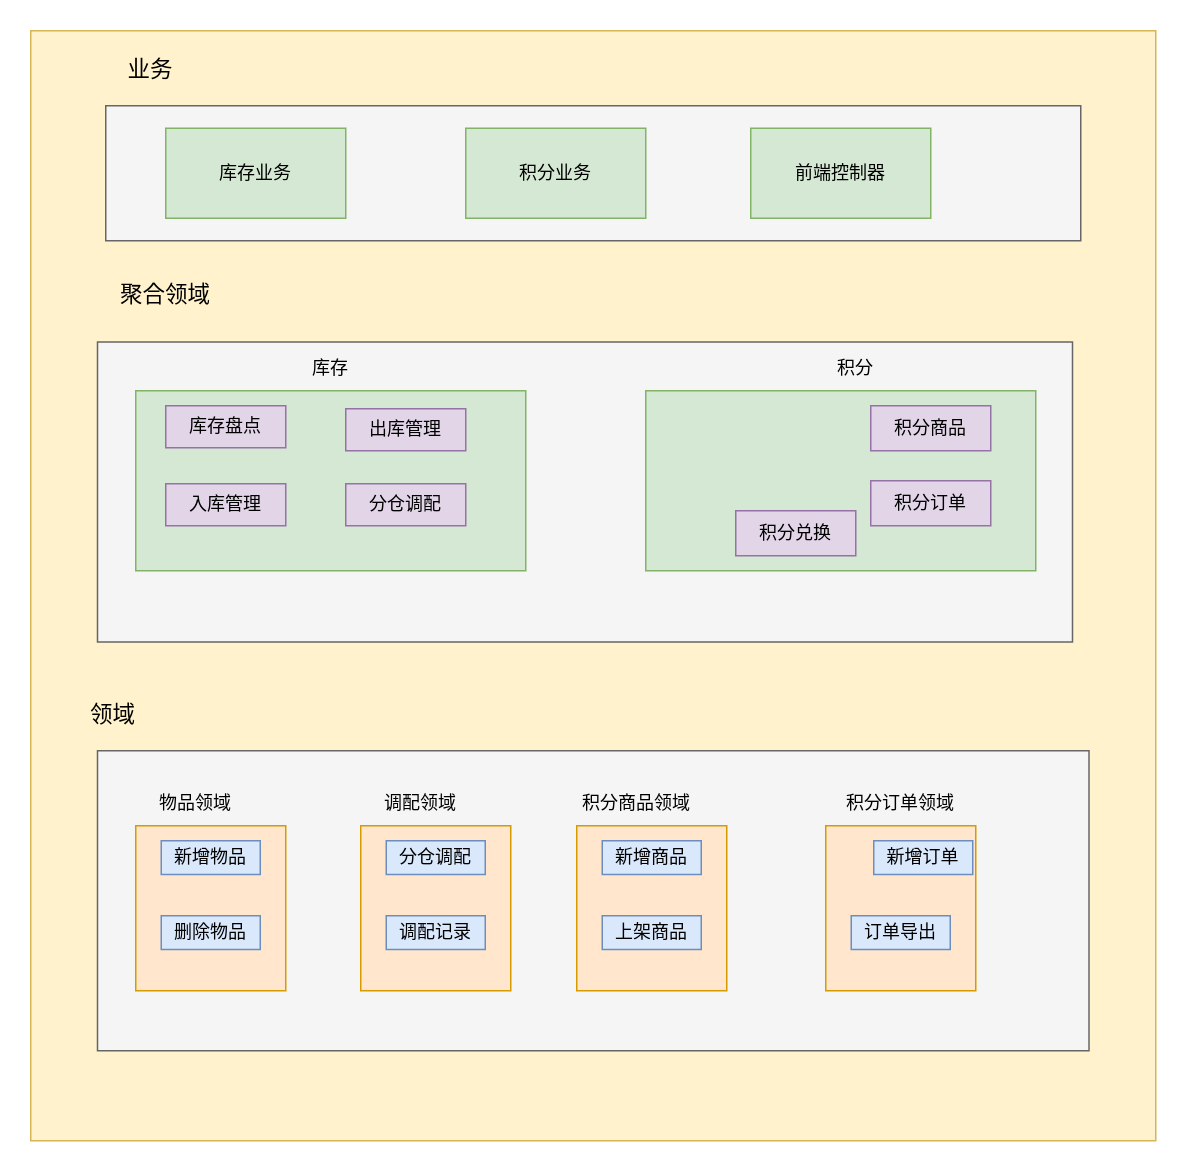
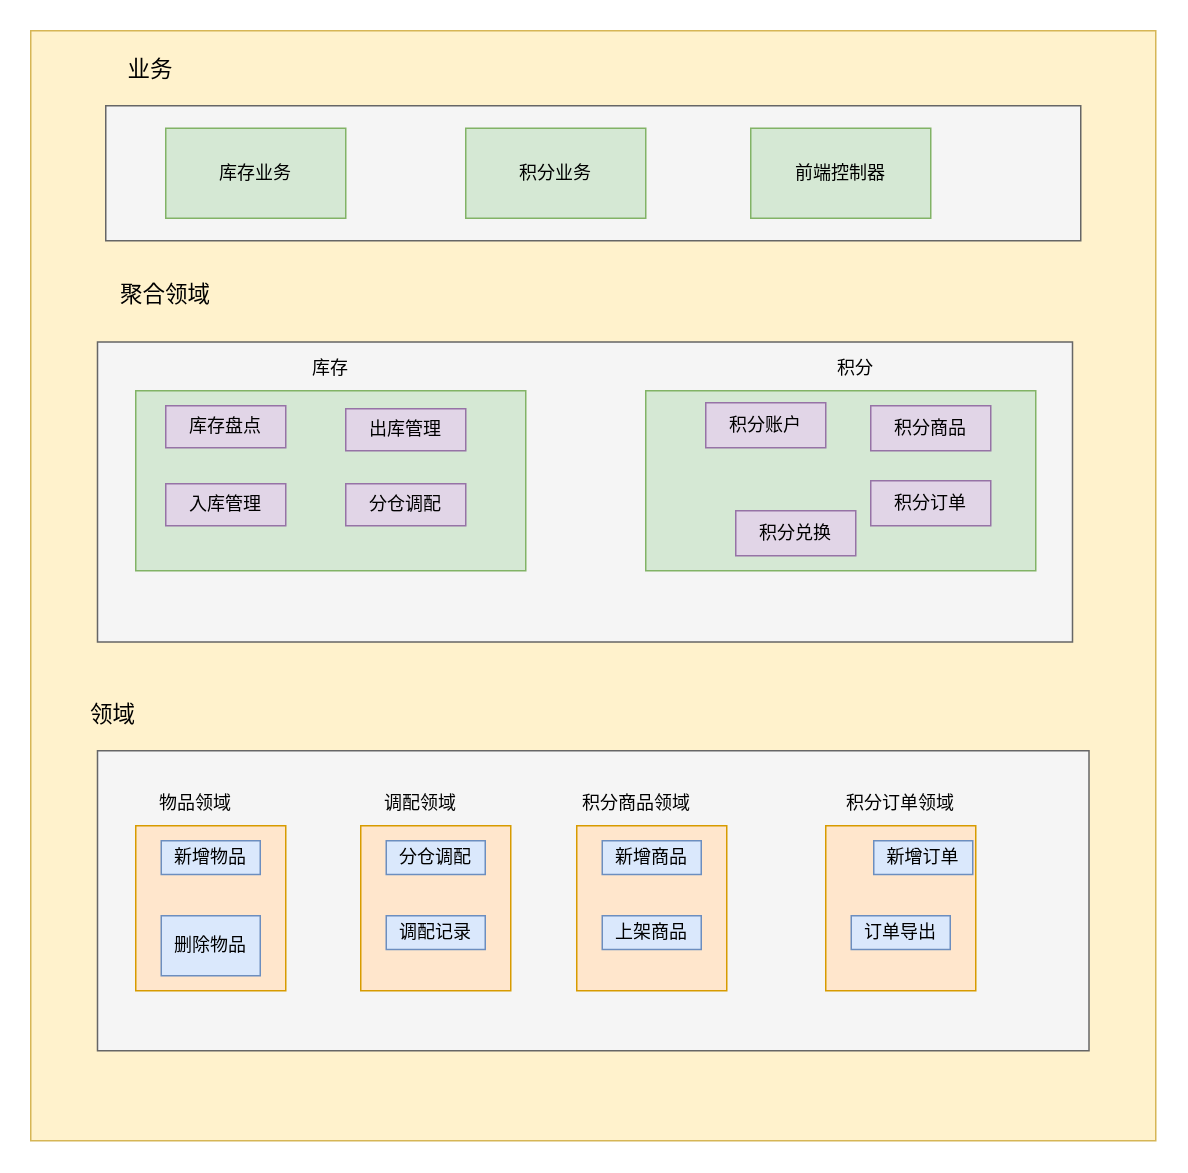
node "积分账户": added
node "删除物品": size 99x34 -> 99x60
